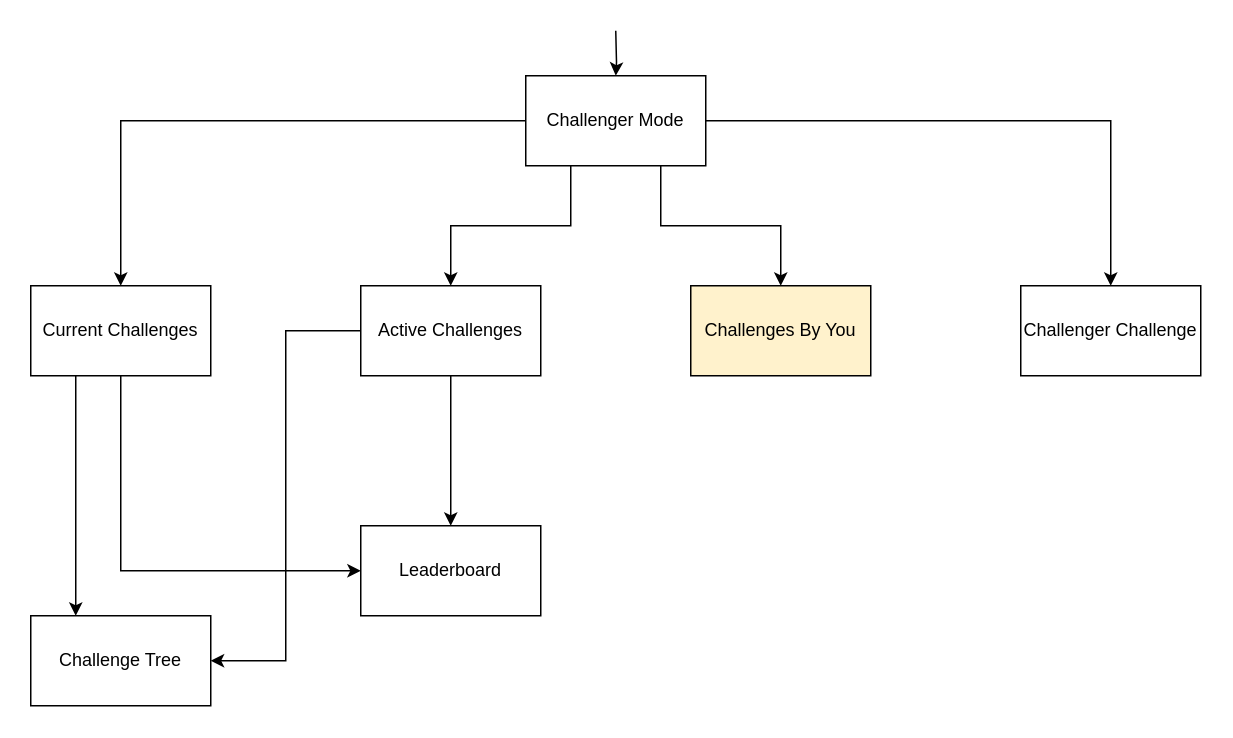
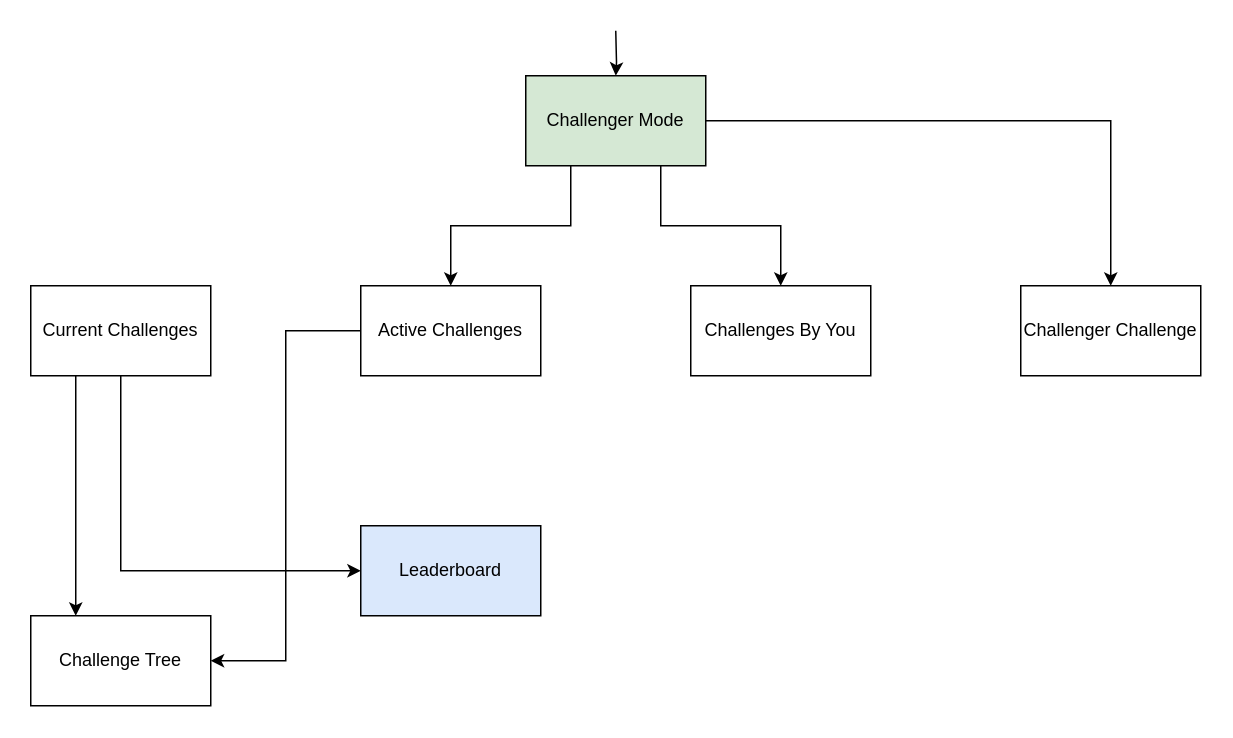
edge "Challenger Mode" -> "Current Challenges": removed
node "Challenger Mode": fillcolor #ffffff -> #d5e8d4
node "Challenges By You": fillcolor #fff2cc -> #ffffff
edge "Active Challenges" -> "Leaderboard": removed
node "Leaderboard": fillcolor #ffffff -> #dae8fc
